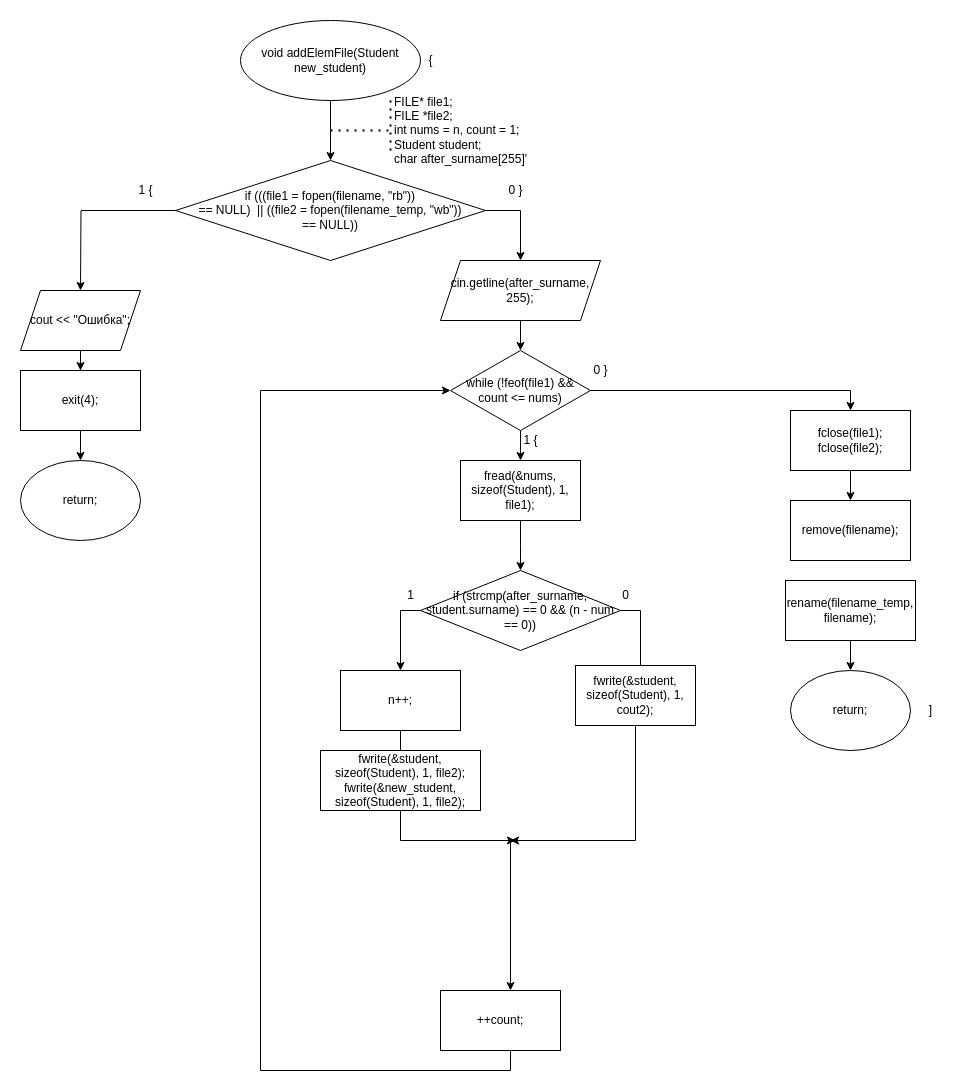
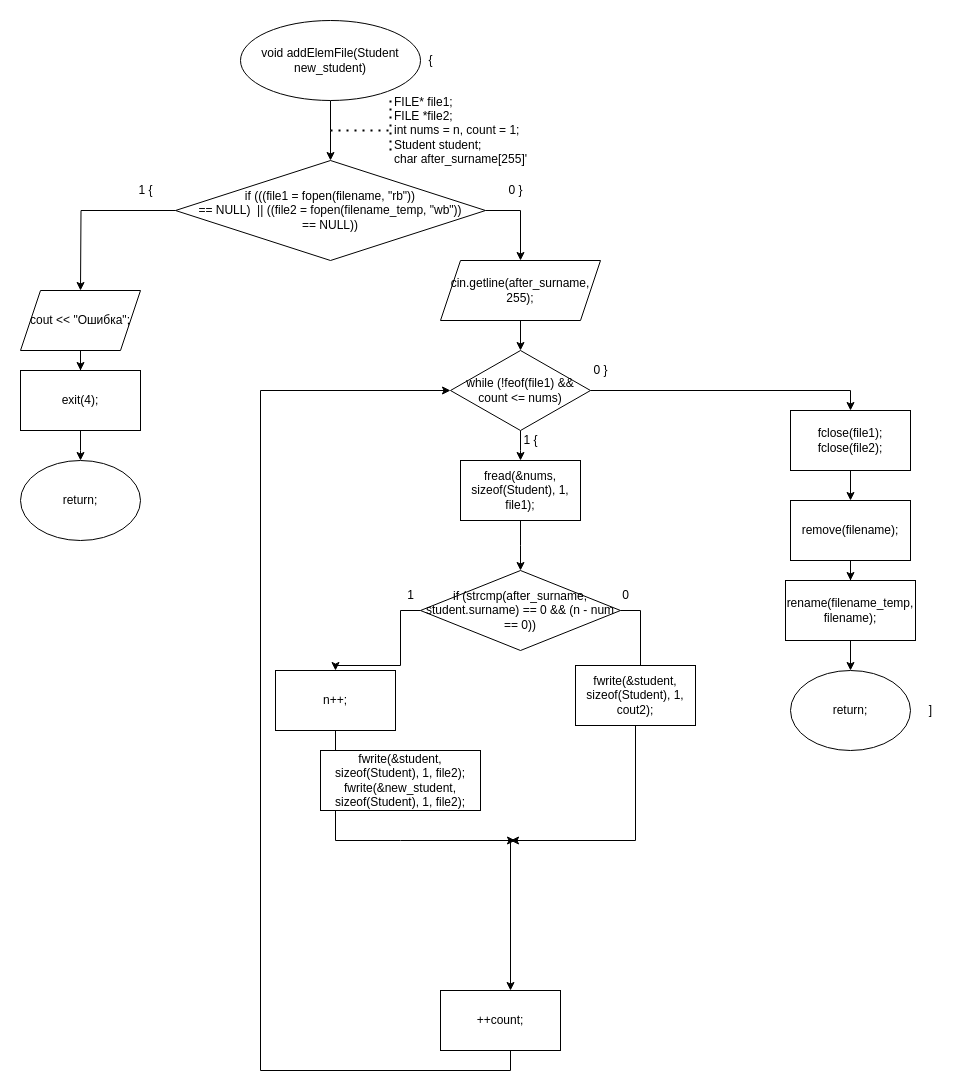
edge "remove(filename);" -> "rename(filename_temp, filename);": added
node "n++;": moved (401, 701) -> (336, 701)
